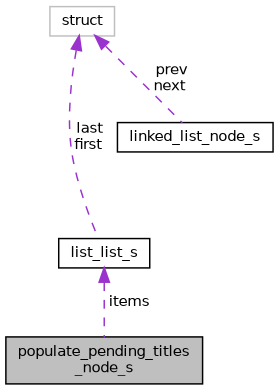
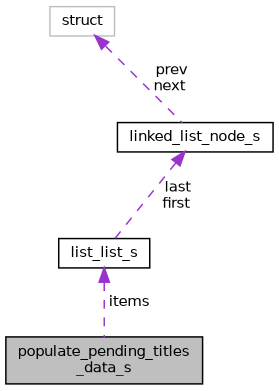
edge "list_list_s" -> "struct": now "list_list_s" -> "linked_list_node_s"
node "populate_pending_titles _node_s": label "populate_pending_titles _node_s" -> "populate_pending_titles _data_s"
